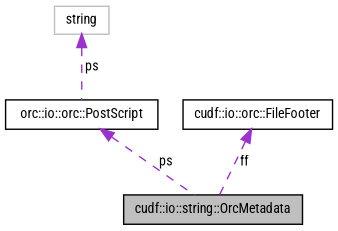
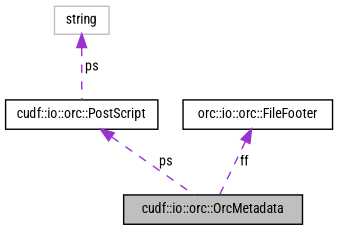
node "orc::io::orc::PostScript": label "orc::io::orc::PostScript" -> "cudf::io::orc::PostScript"
node "cudf::io::orc::FileFooter": label "cudf::io::orc::FileFooter" -> "orc::io::orc::FileFooter"
node "cudf::io::string::OrcMetadata": label "cudf::io::string::OrcMetadata" -> "cudf::io::orc::OrcMetadata"
